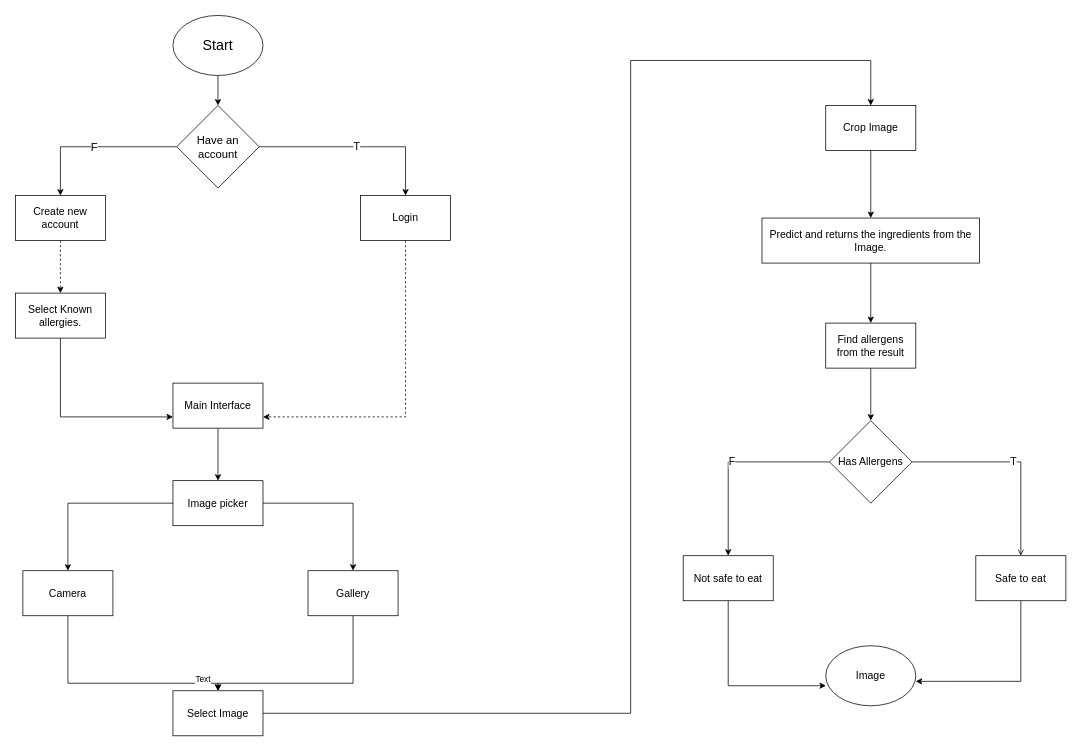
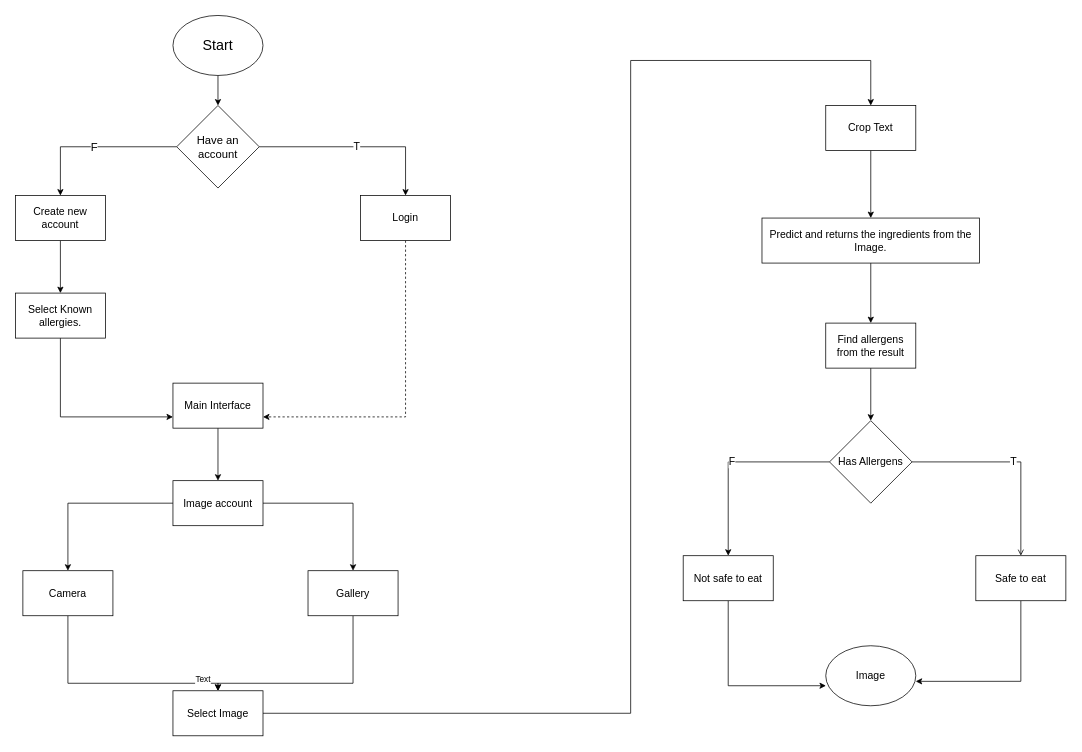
node "Crop Image": label "Crop Image" -> "Crop Text"
edge "Create new account" -> "Select Known allergies.": style dashed -> solid
node "Image picker": label "Image picker" -> "Image account"
